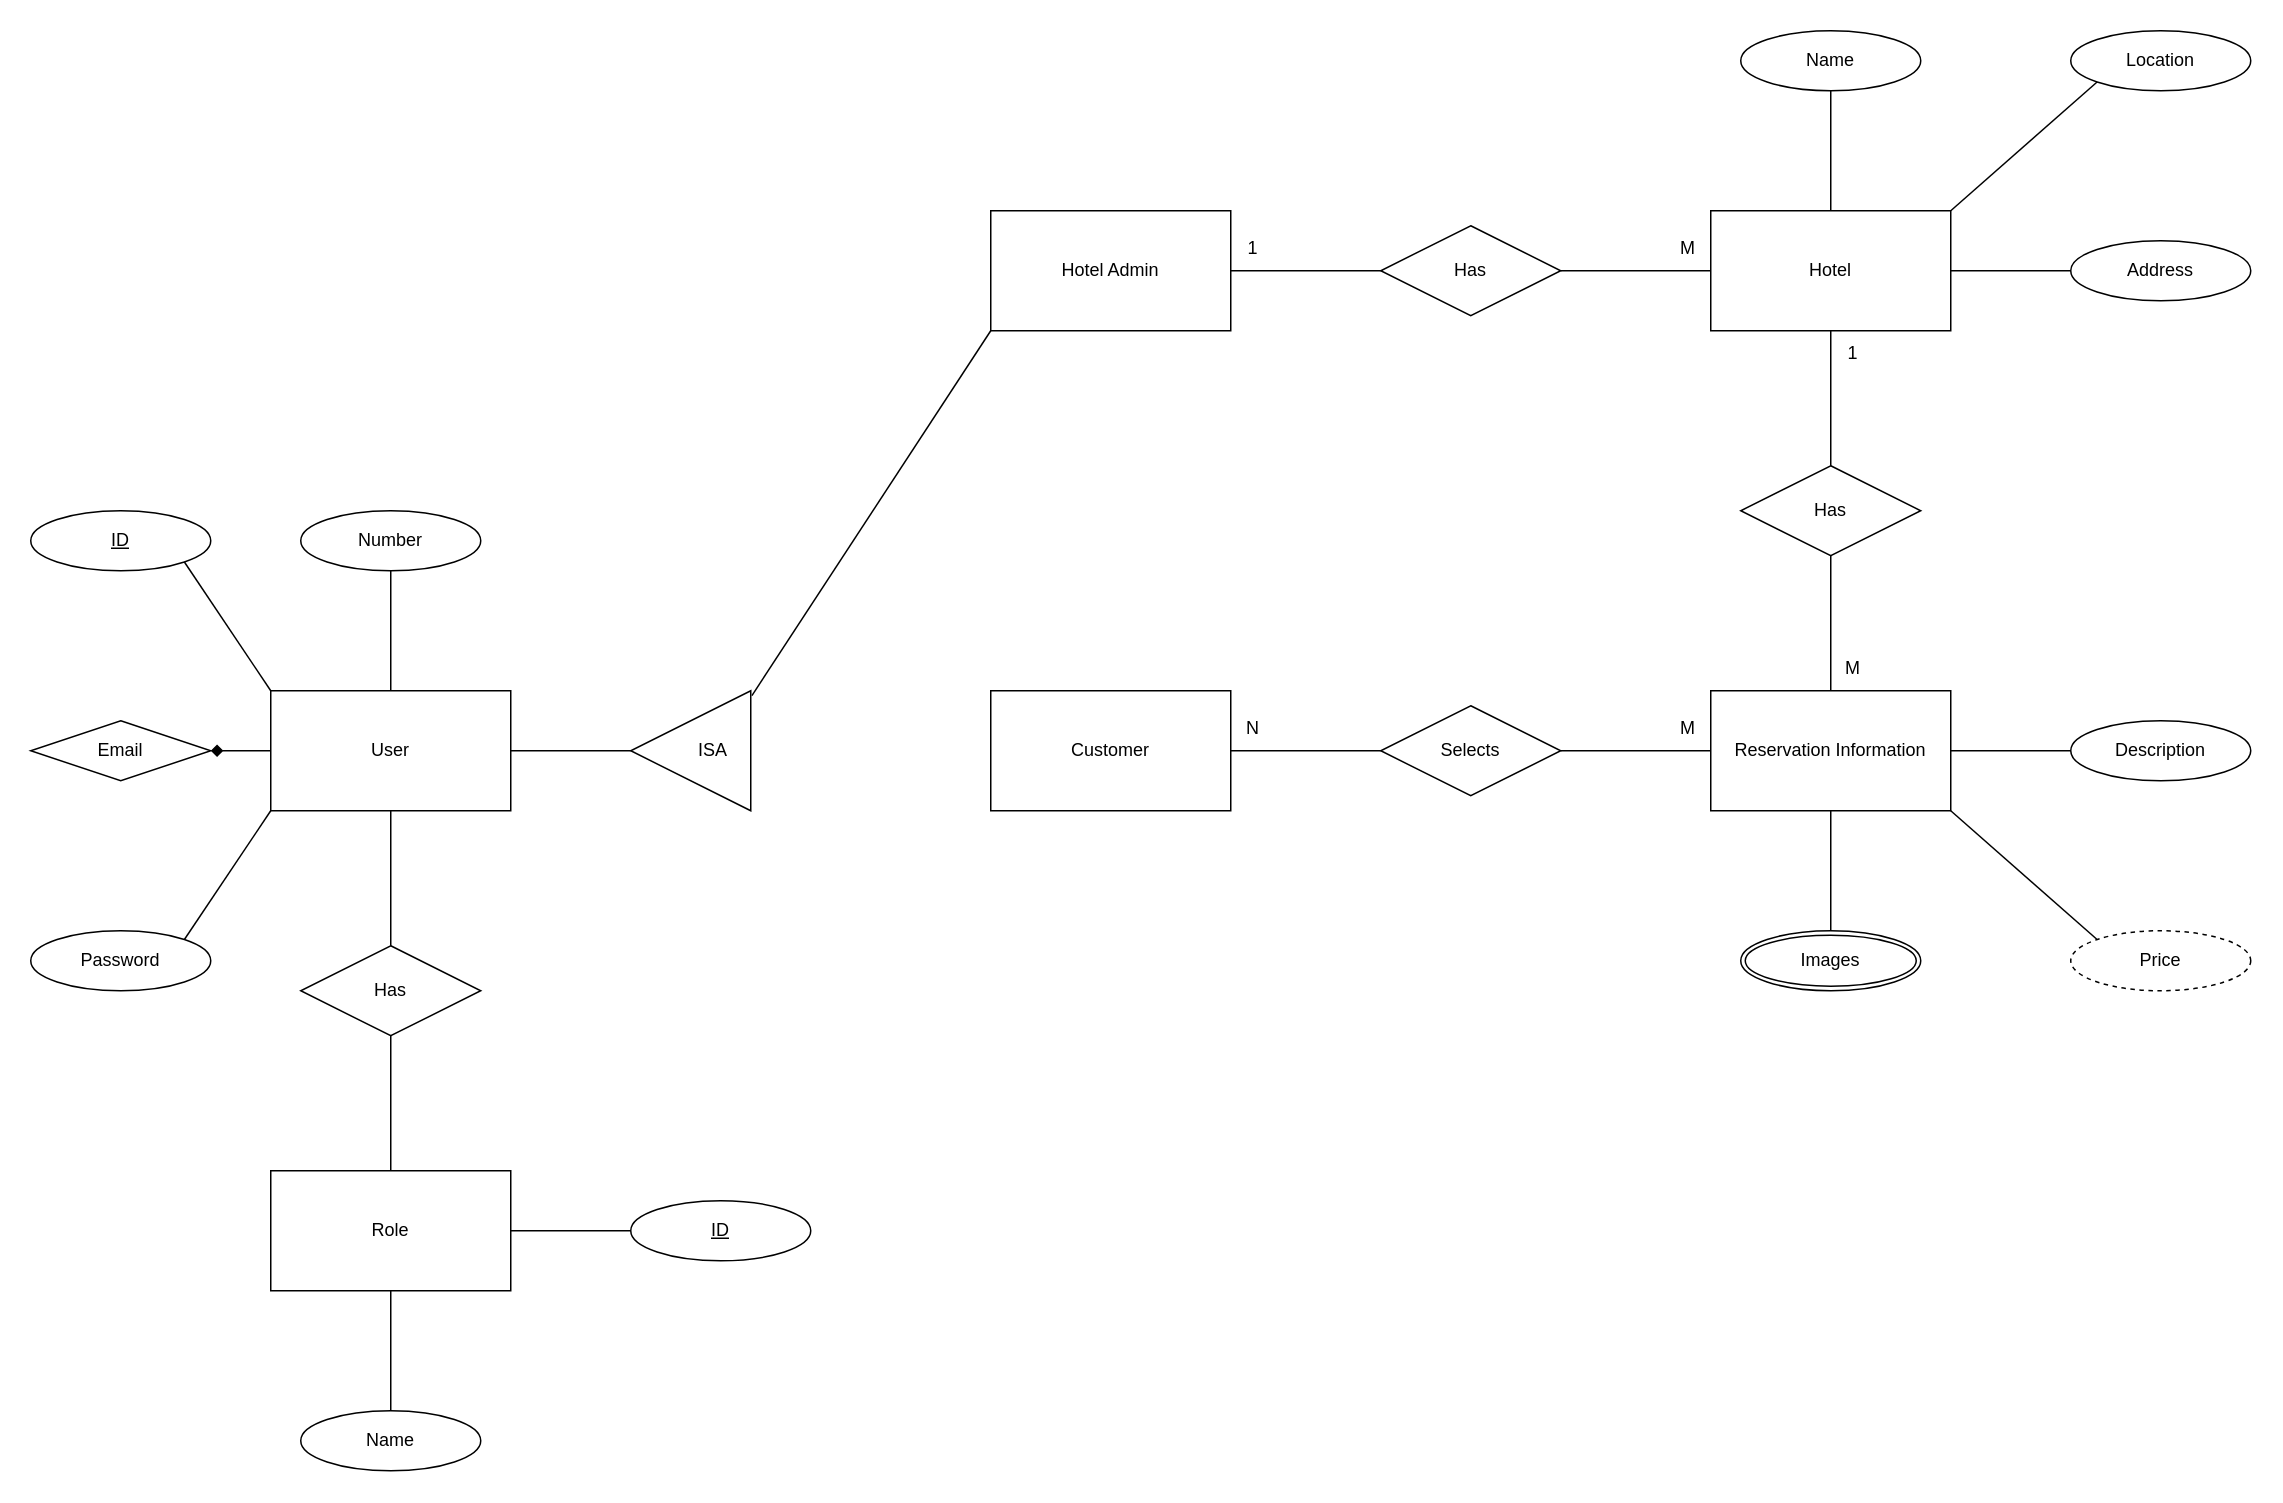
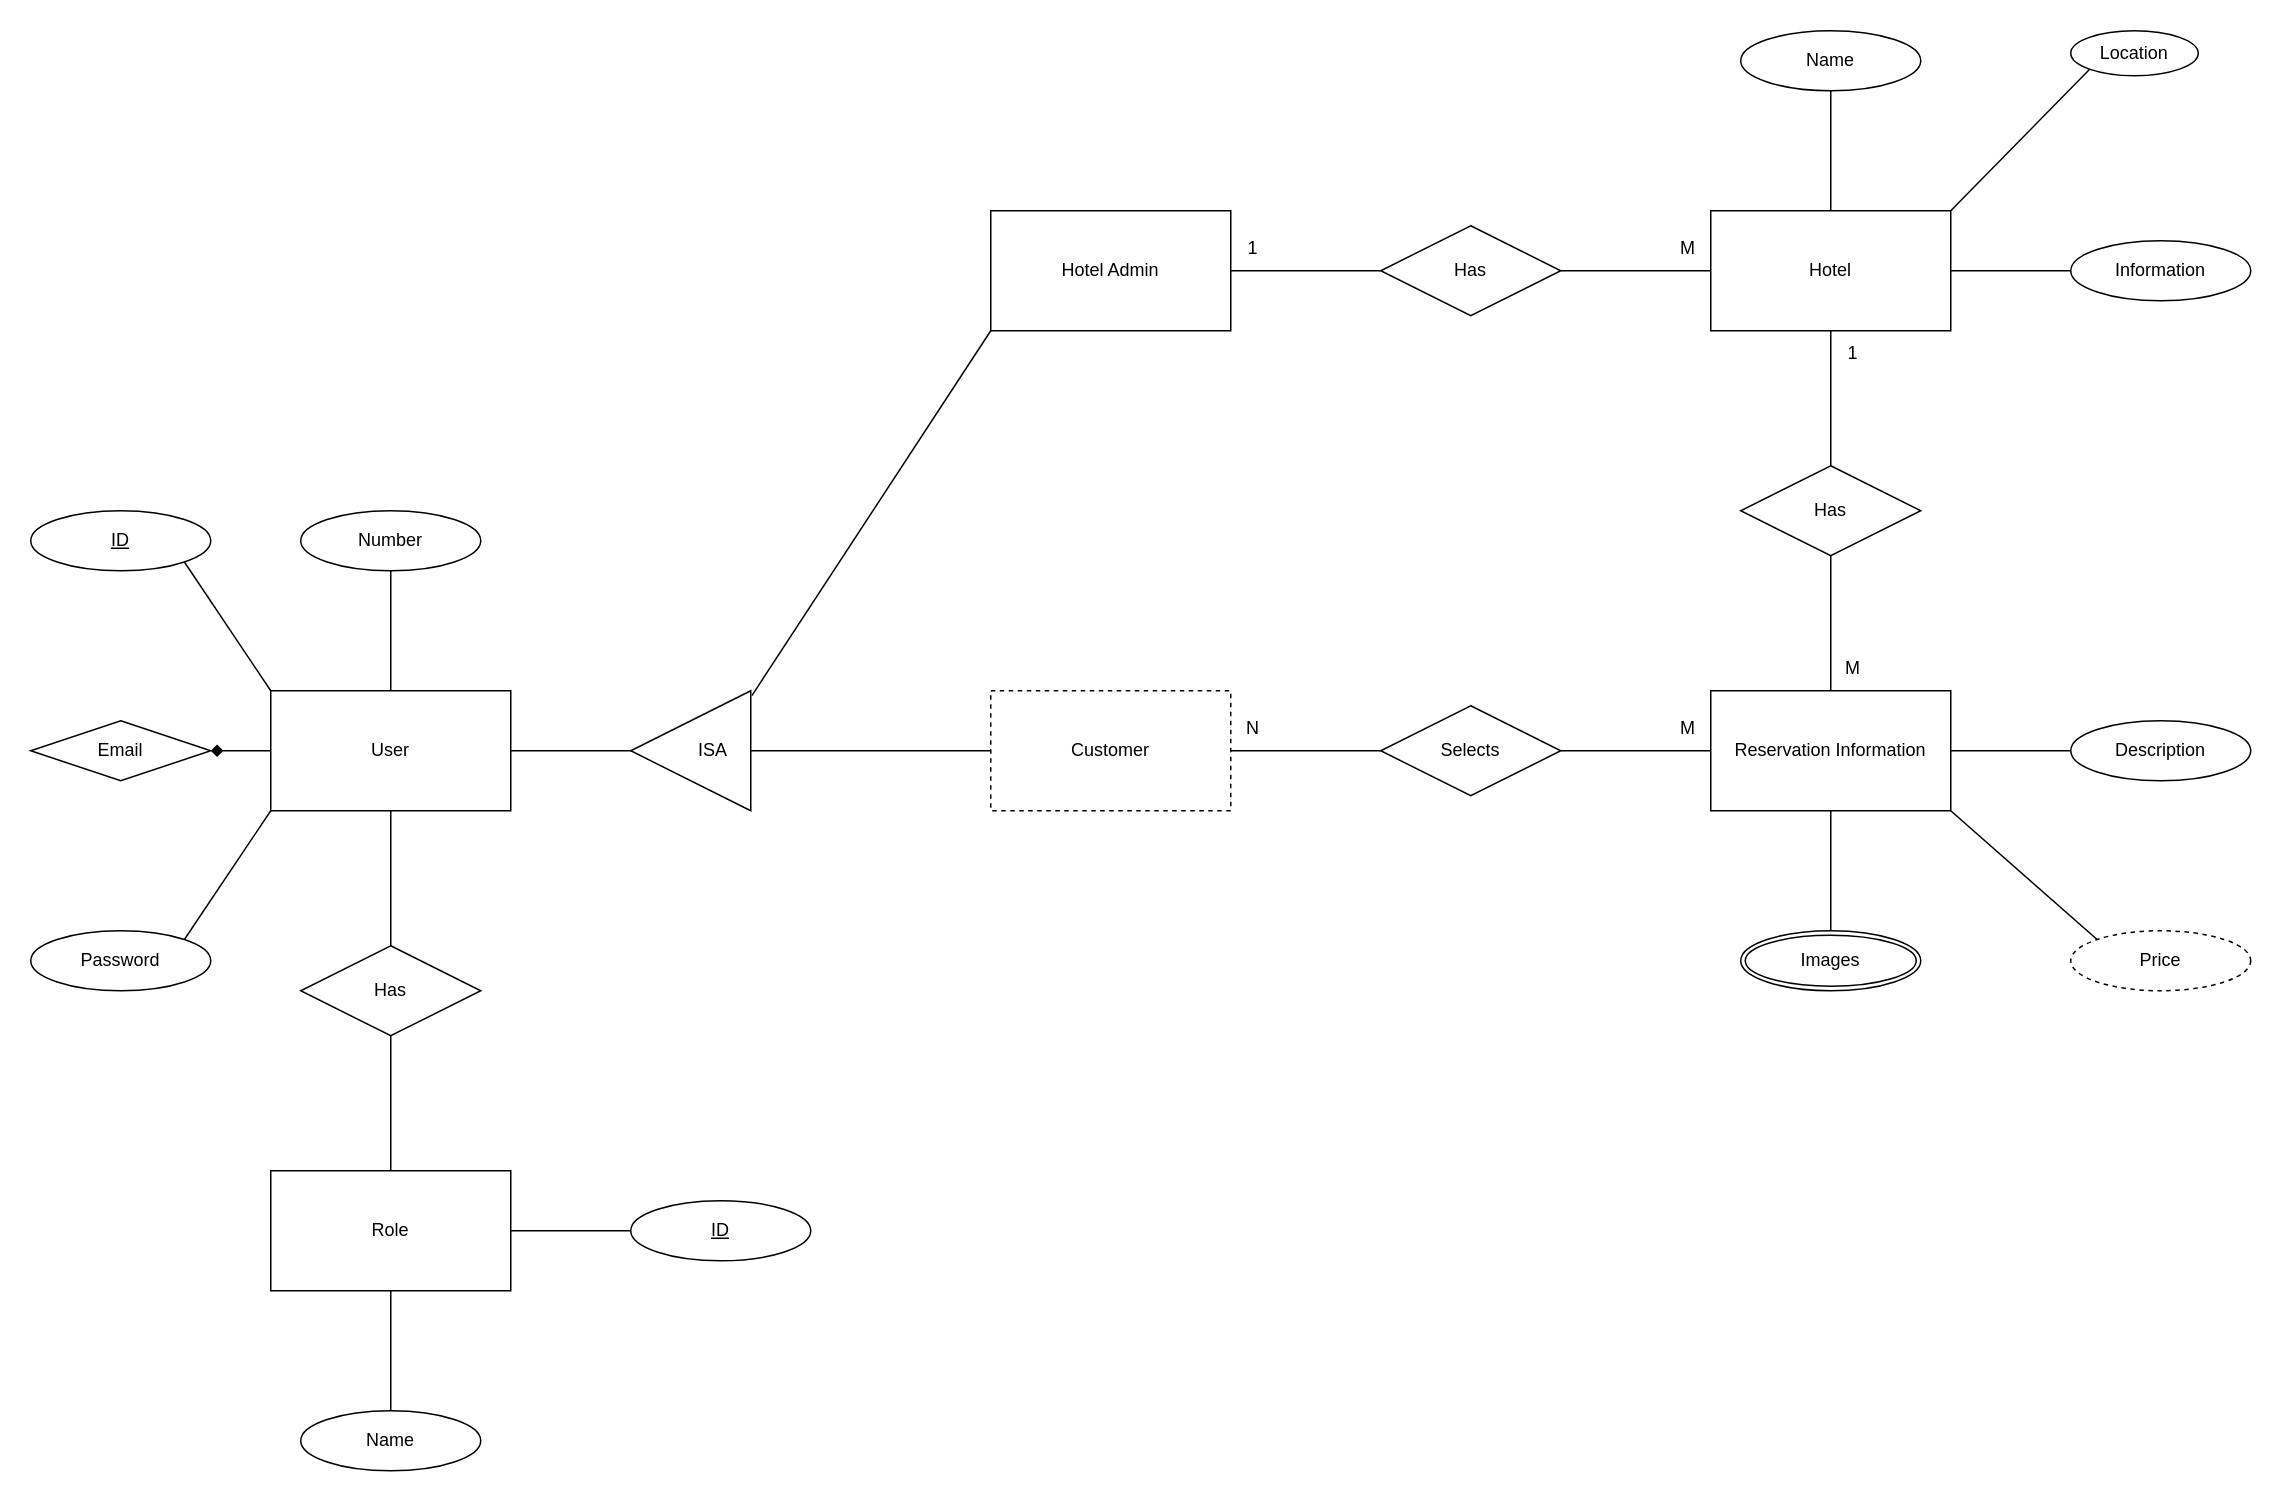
node "Location": size 180x60 -> 128x45
node "Address": label "Address" -> "Information"
edge "ISA" -- "Customer": added
node "Customer": style solid -> dashed
